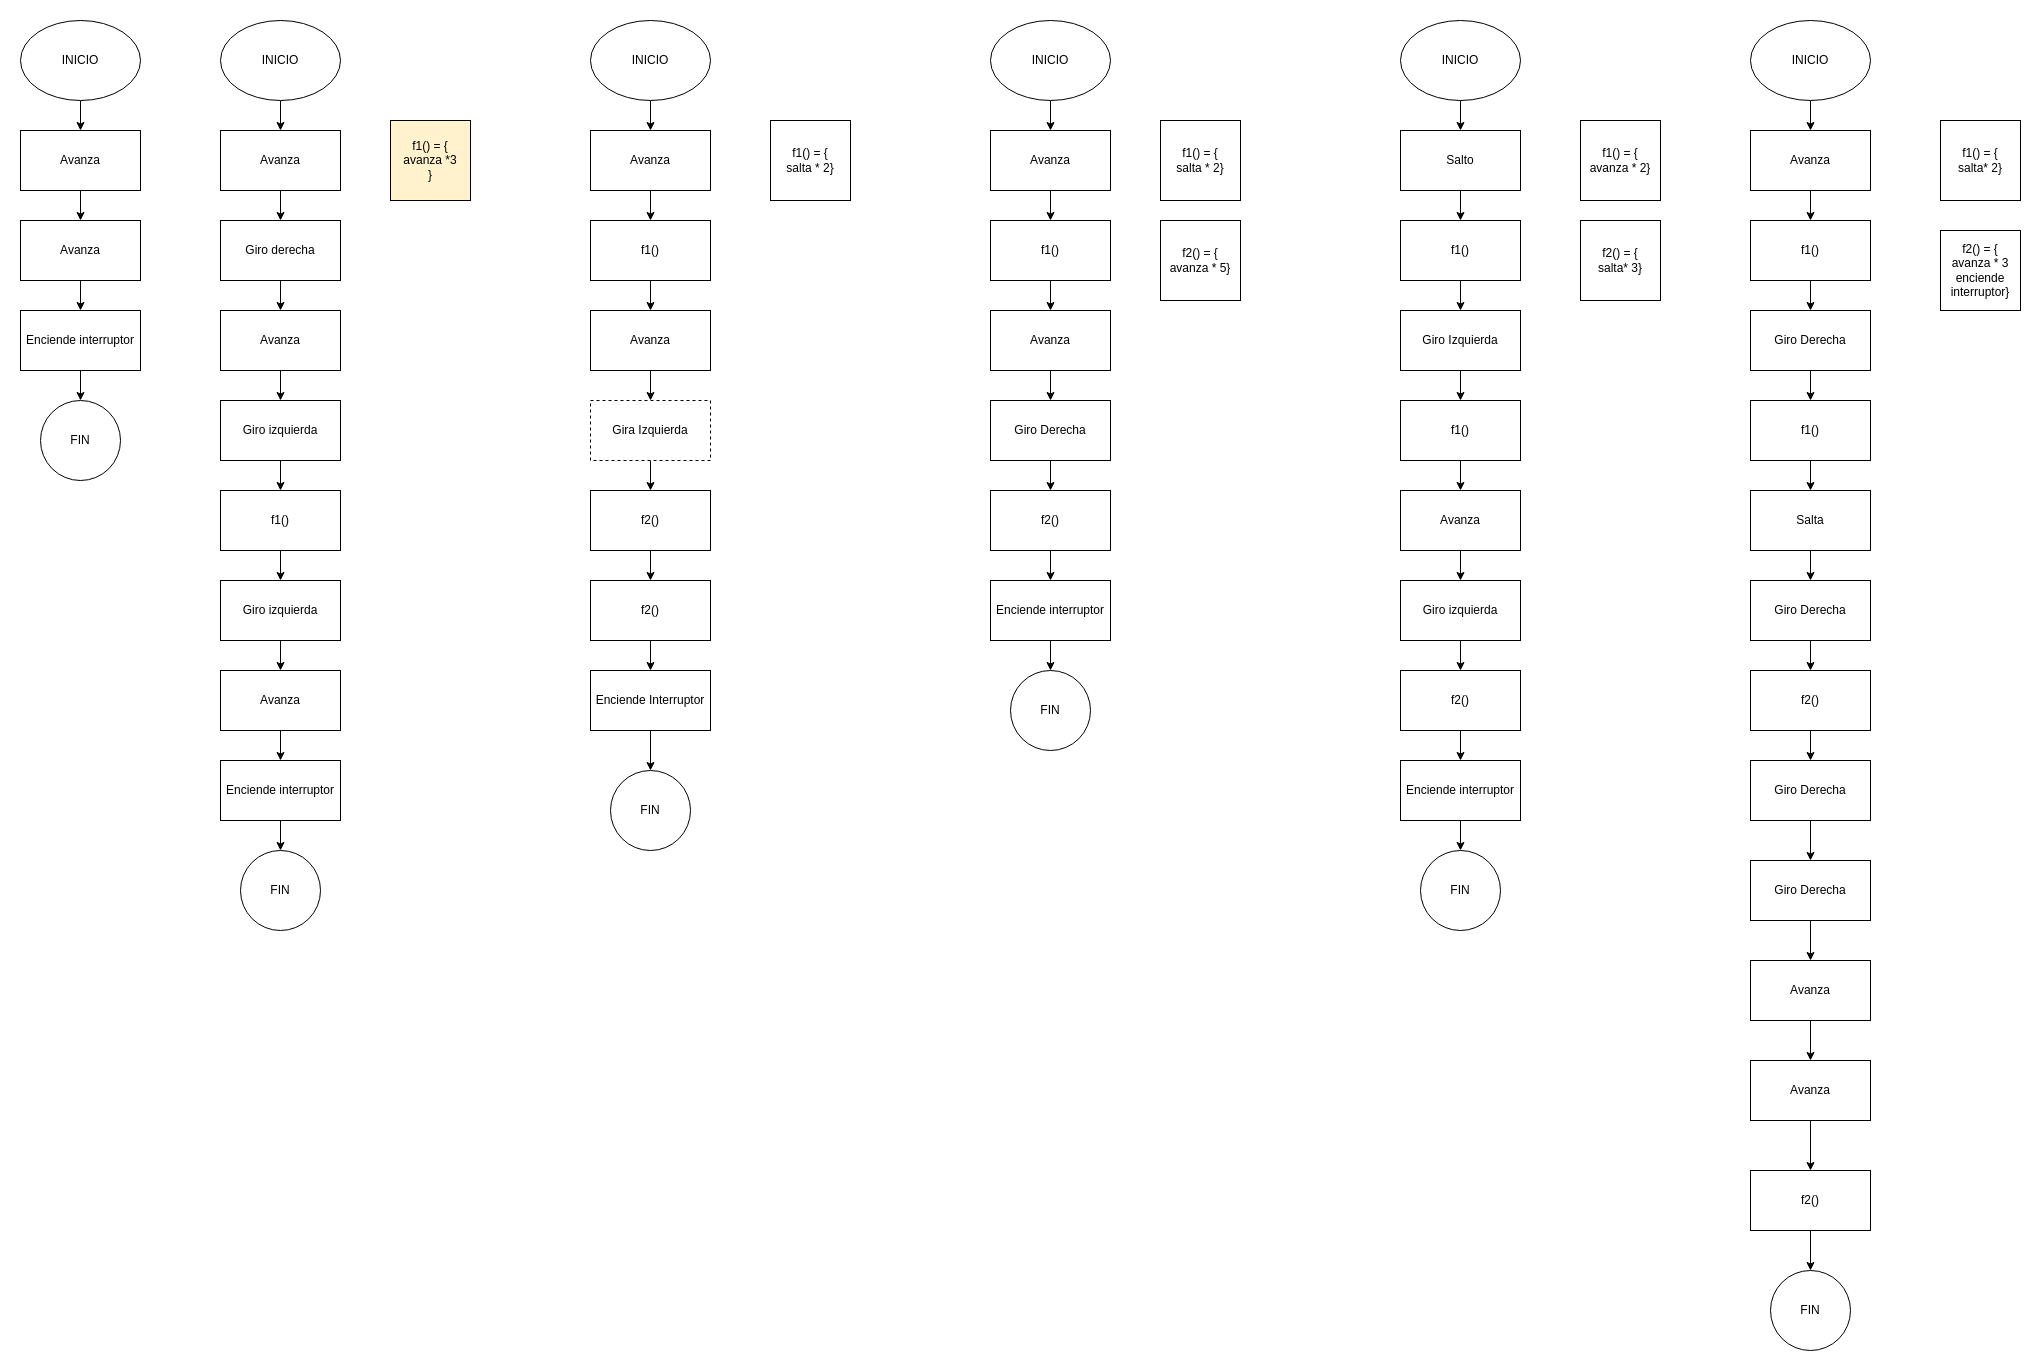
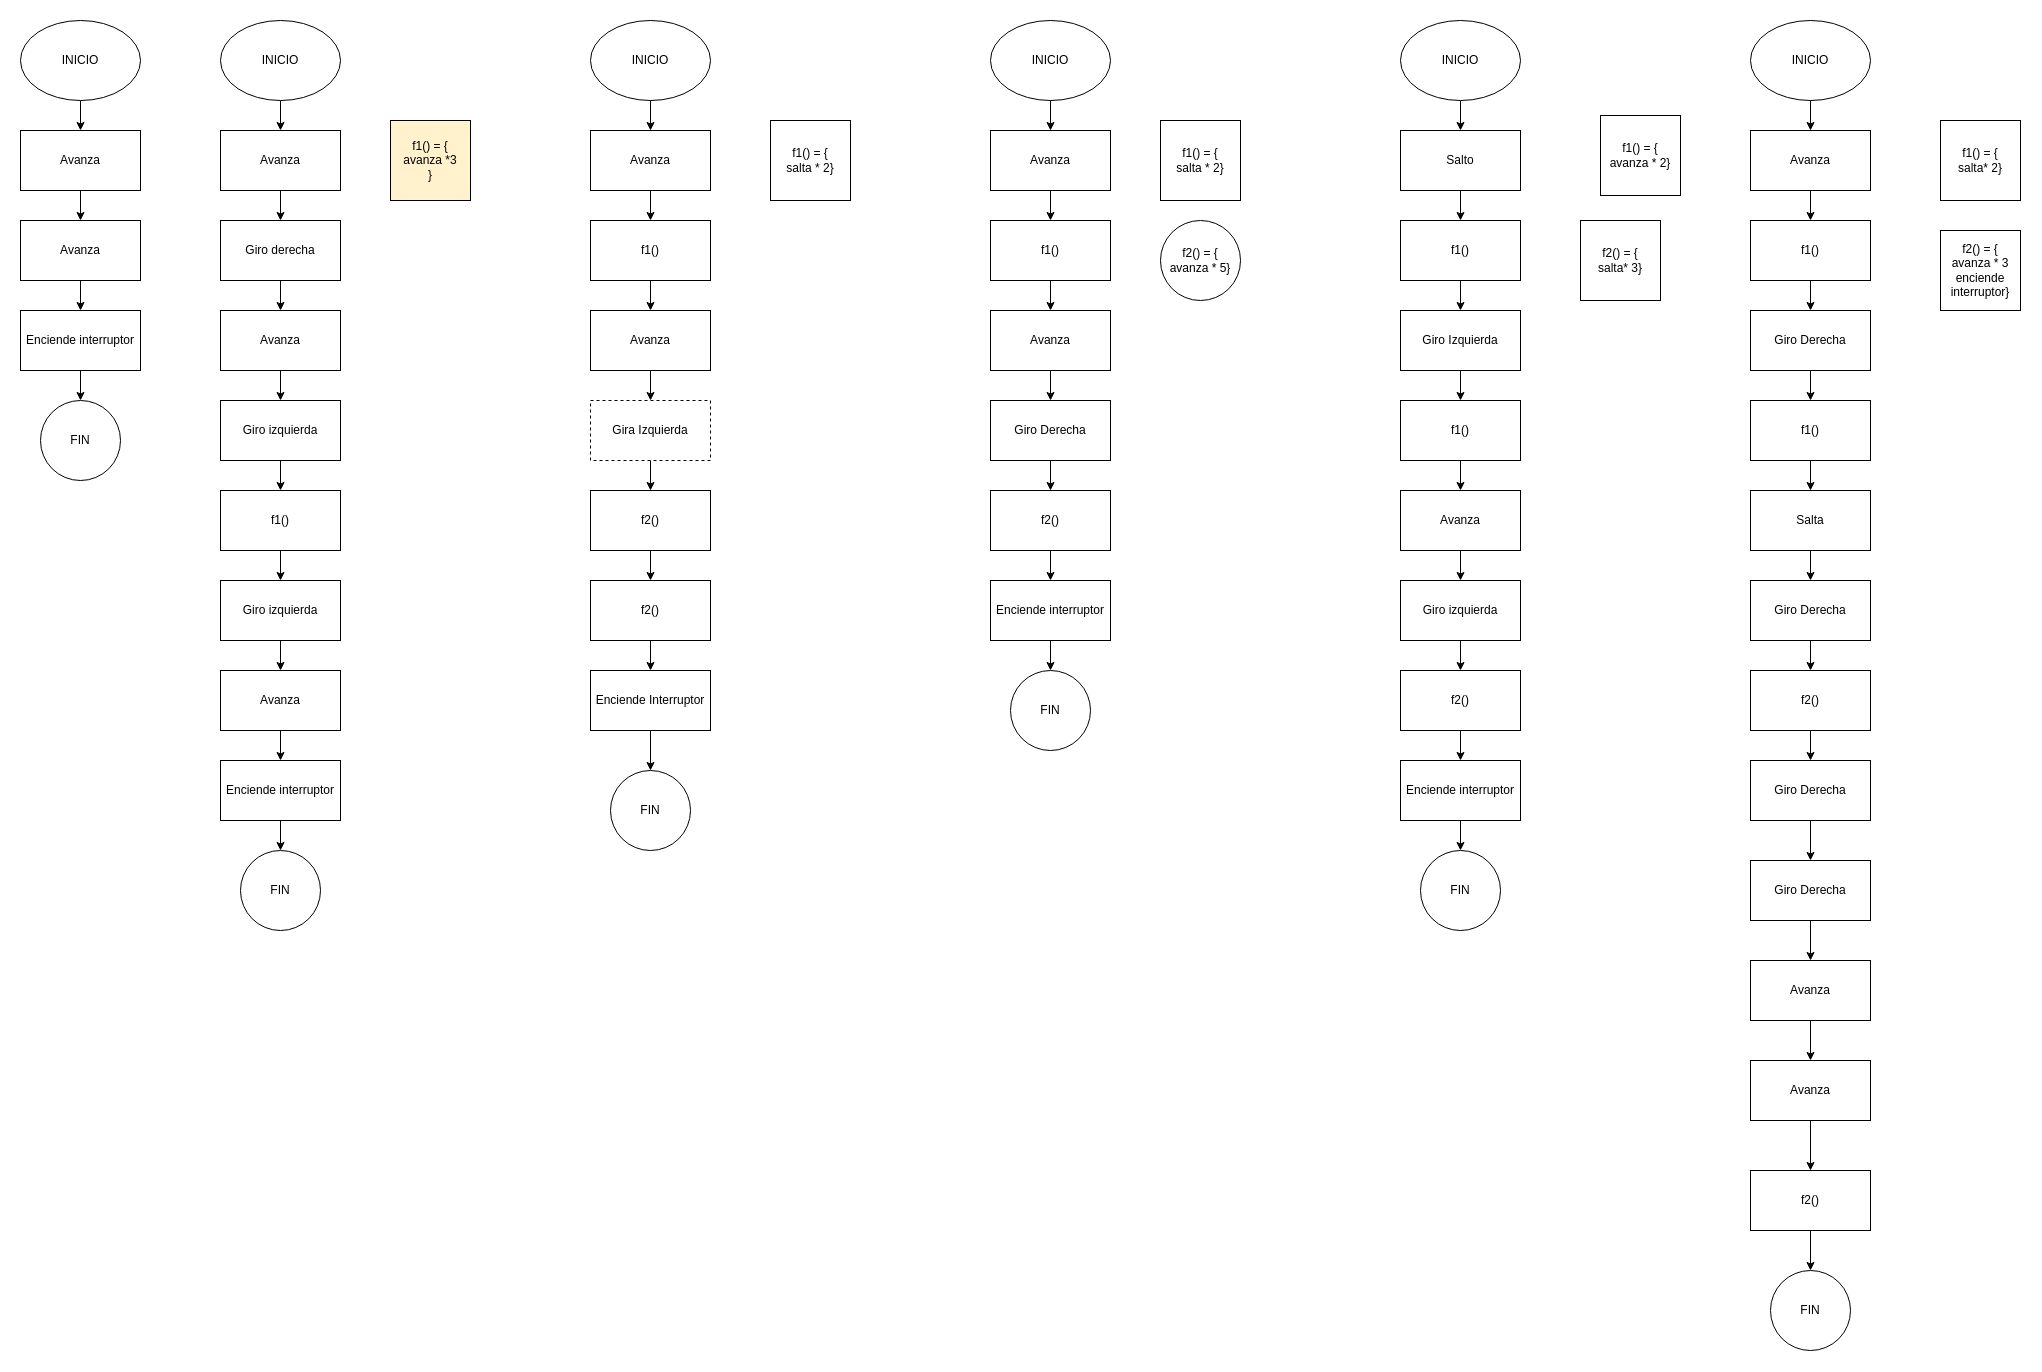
node "f1() = { avanza * 2}": moved (1621, 161) -> (1641, 156)
node "f2() = { avanza * 5}": shape rectangle -> ellipse
